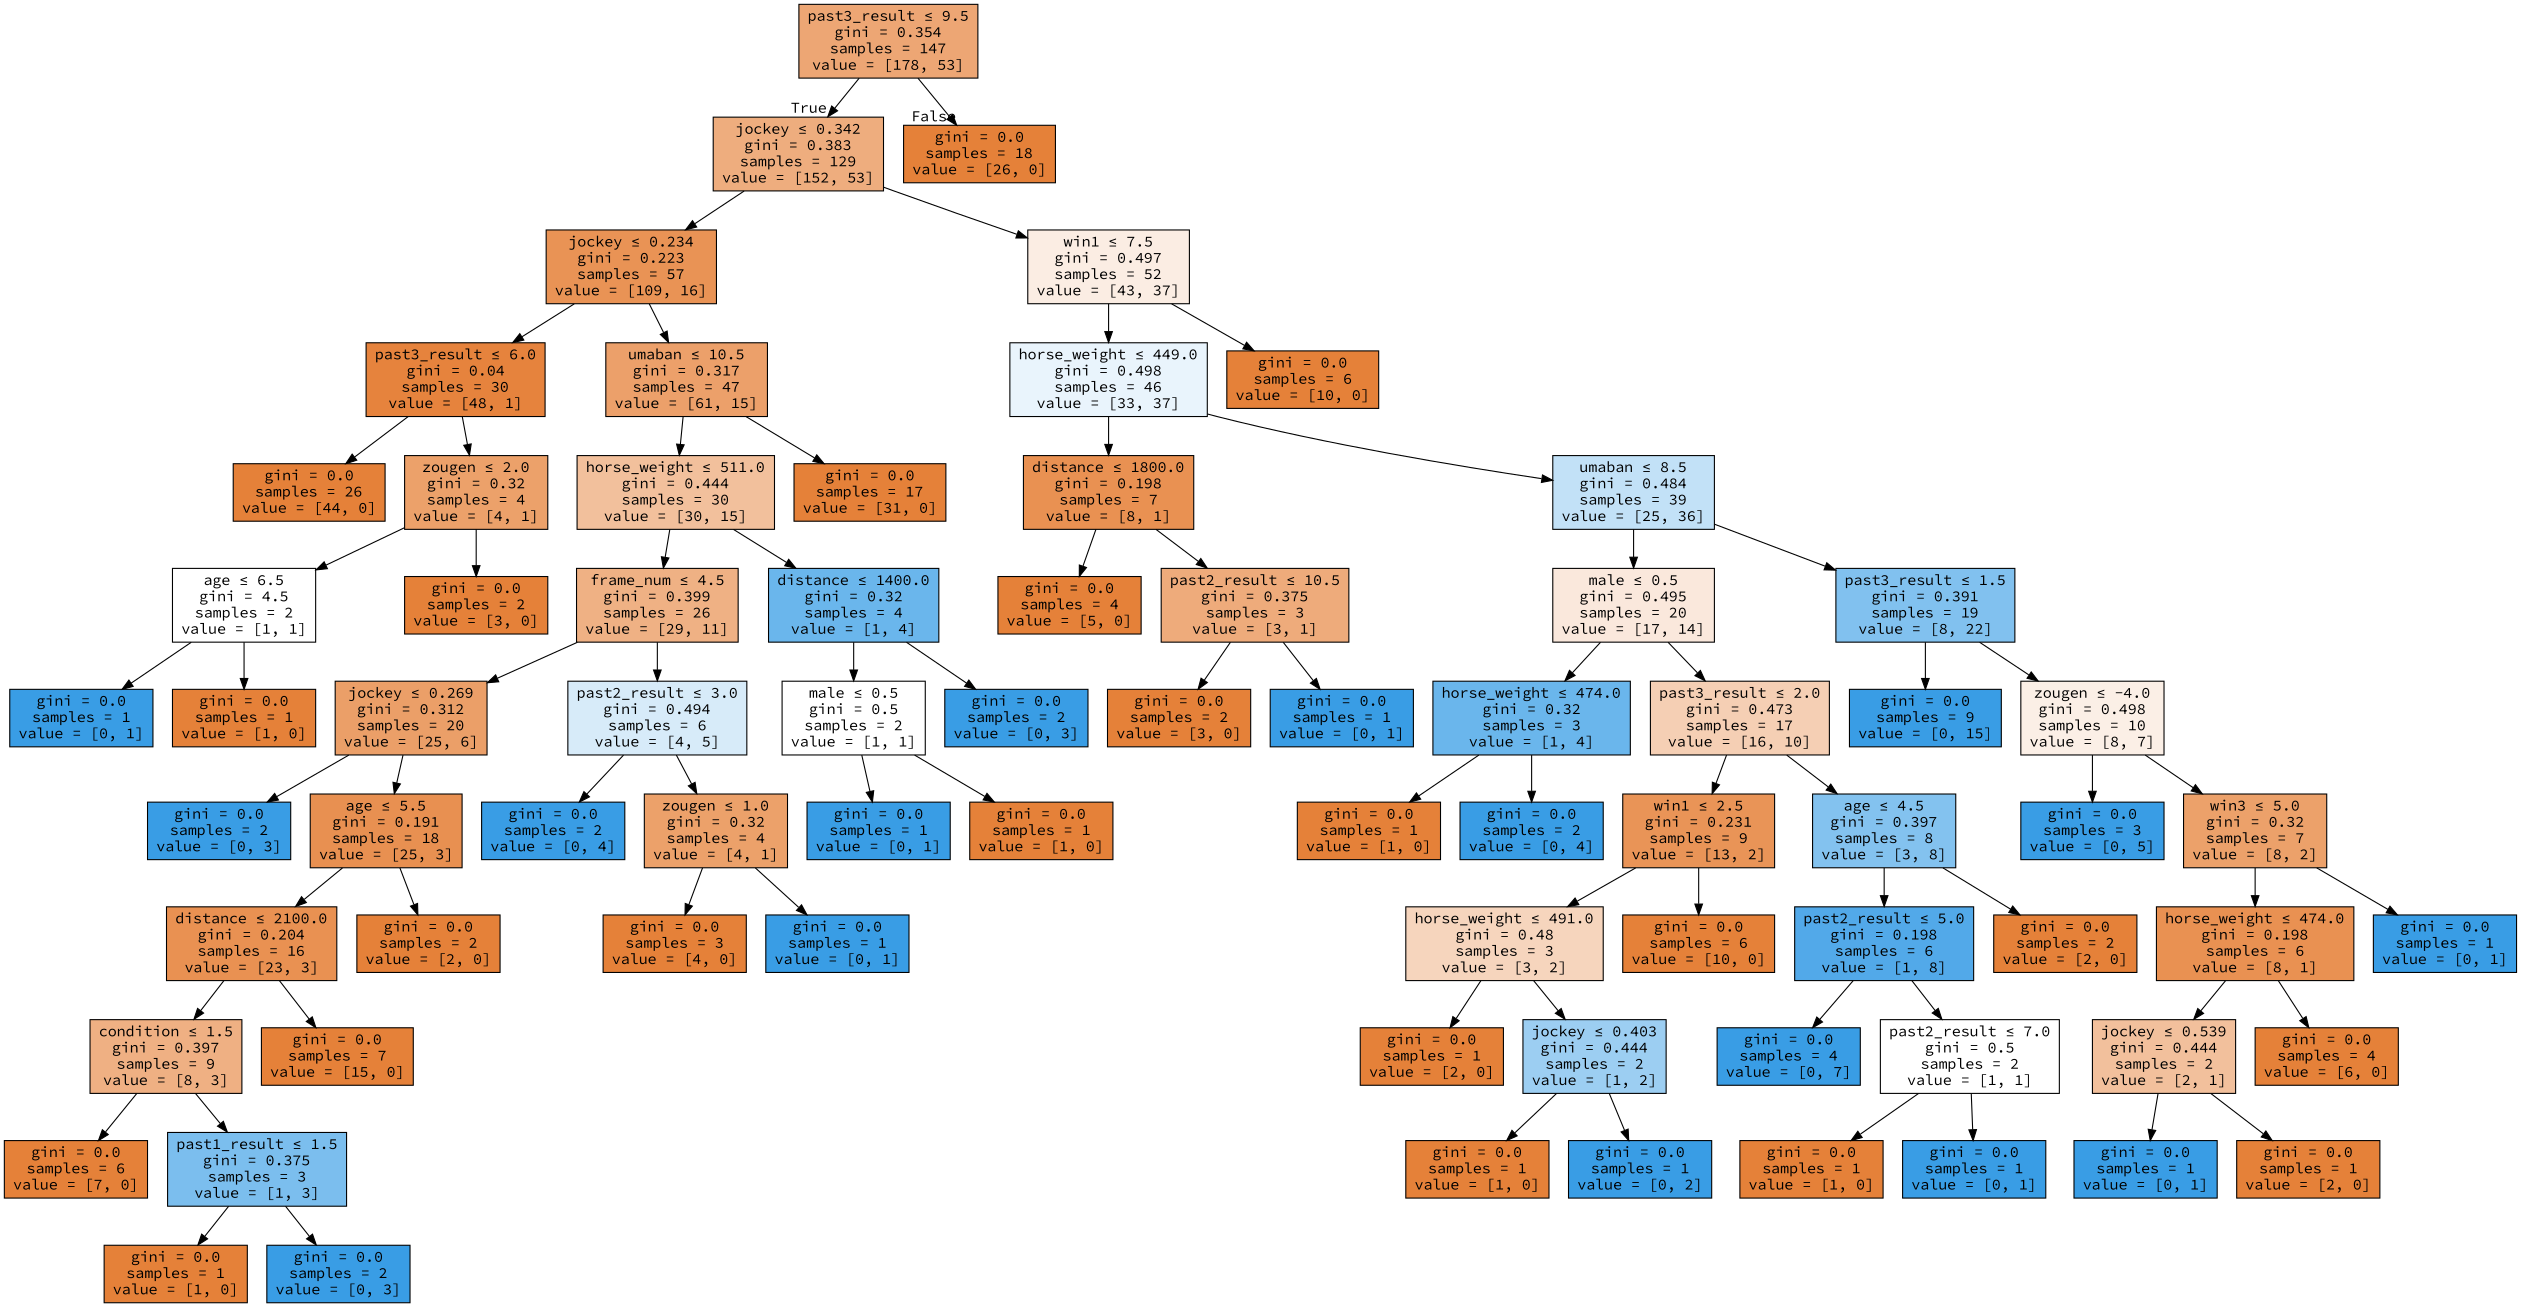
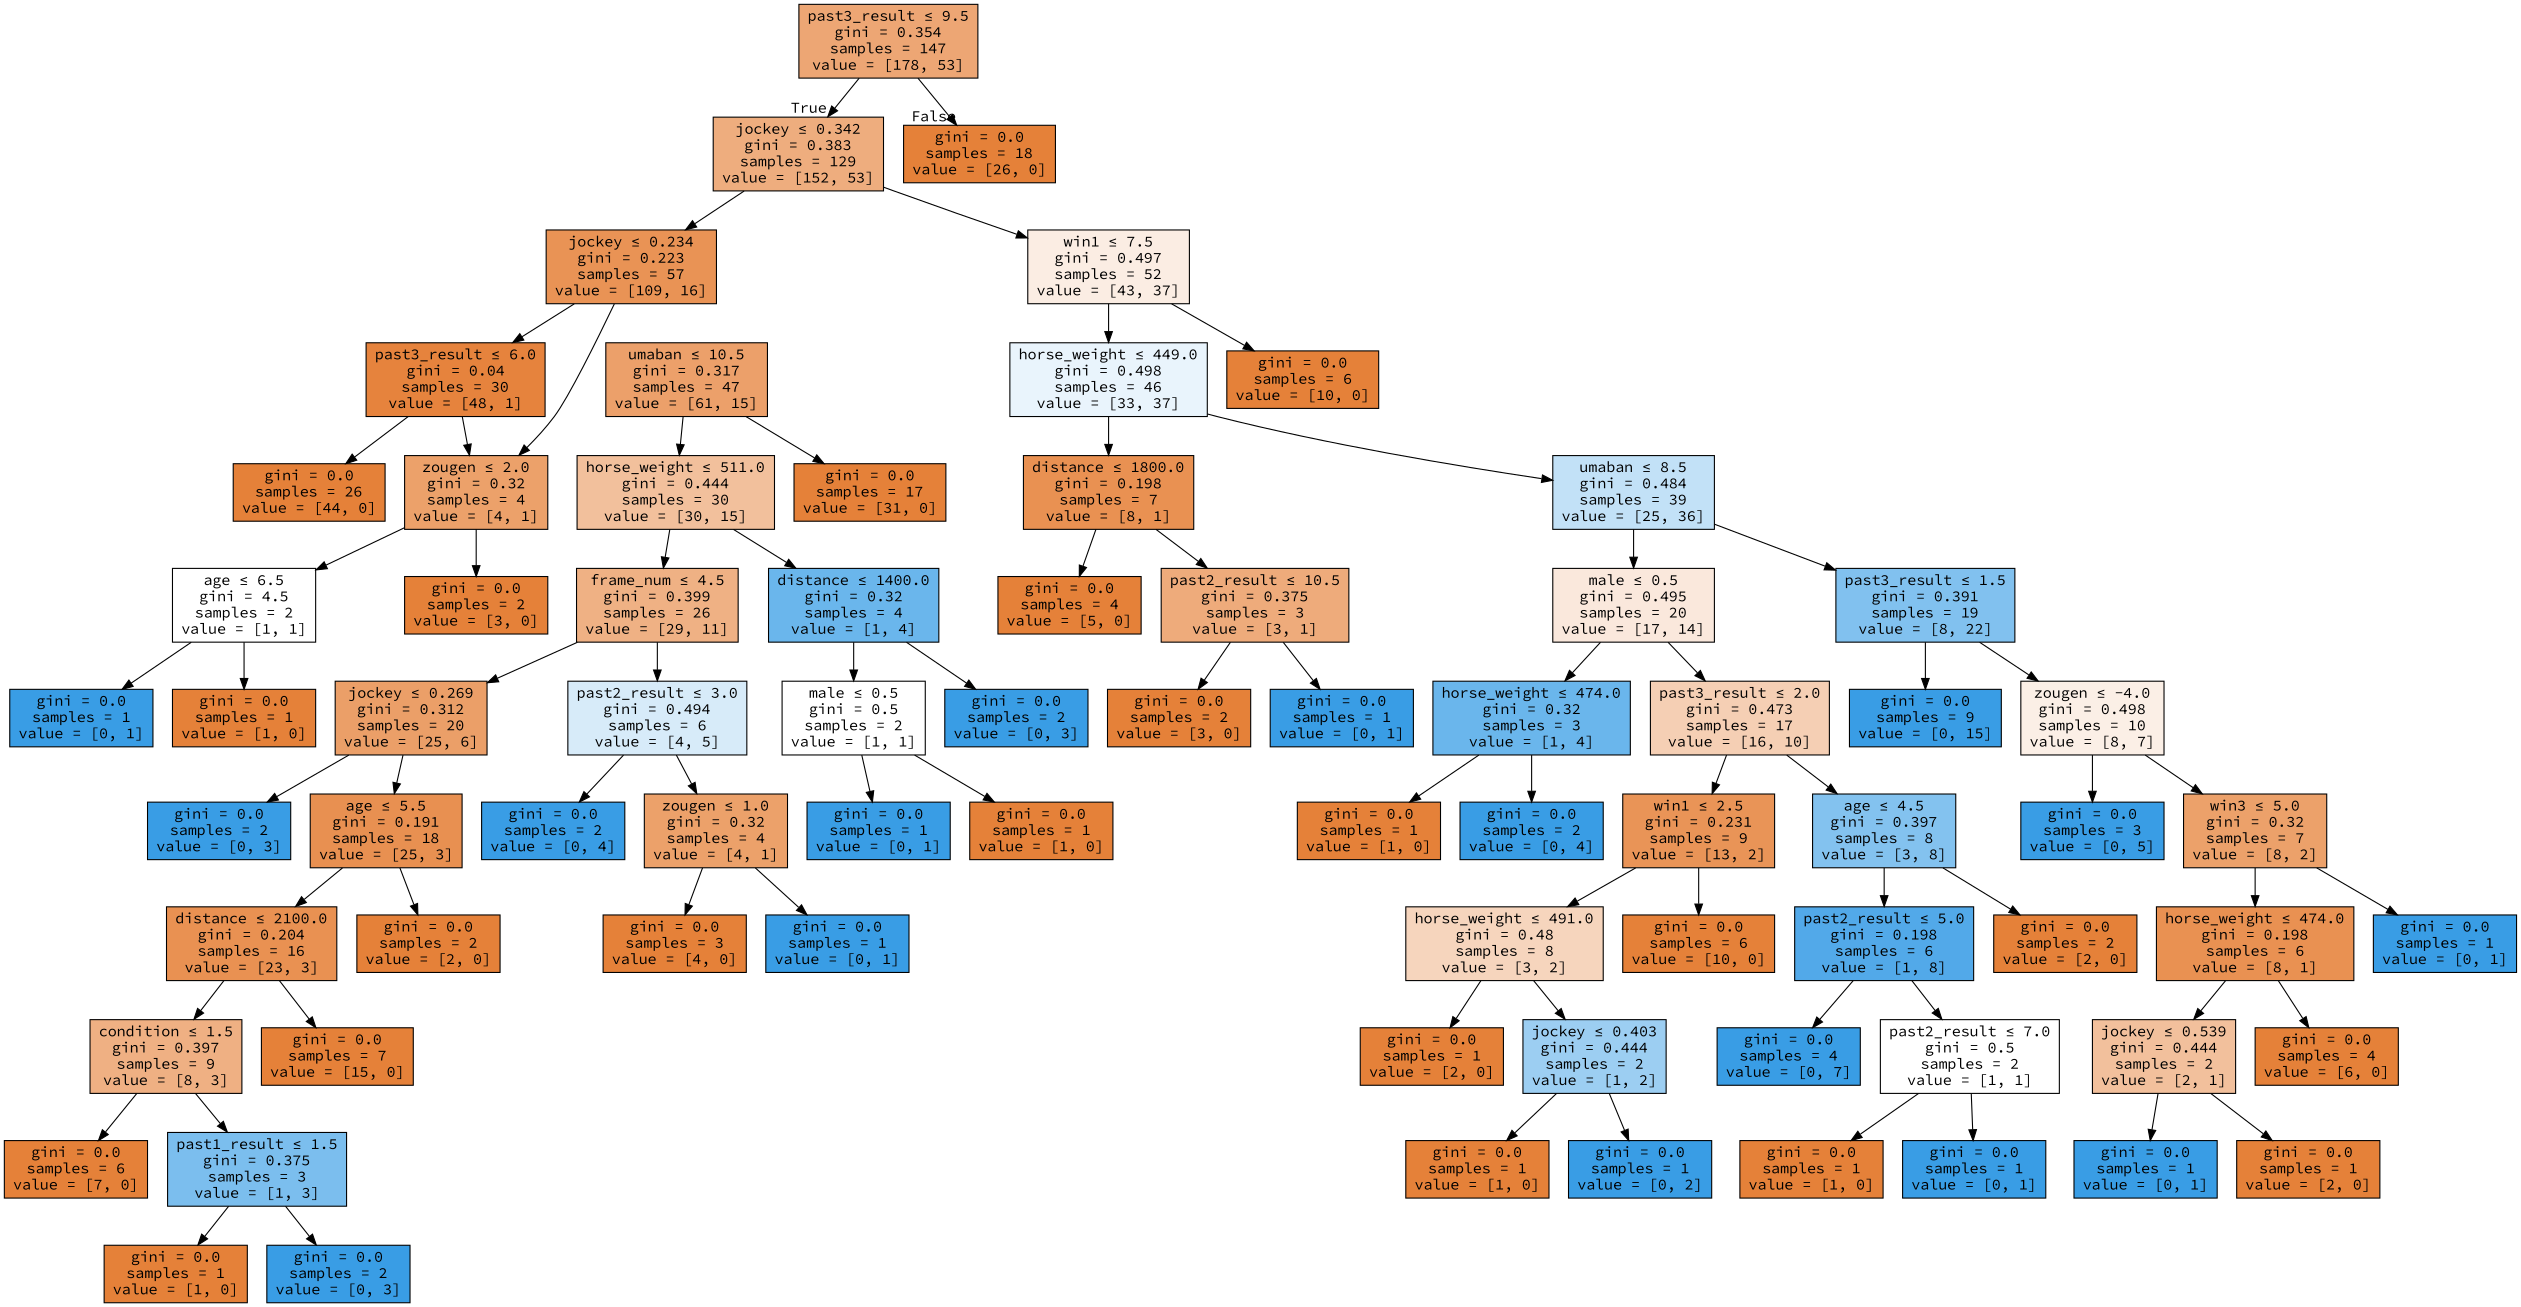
edge "jockey ≤ 0.234" -> "umaban ≤ 10.5": now "jockey ≤ 0.234" -> "zougen ≤ 2.0"
node "horse_weight ≤ 491.0": text "samples = 3" -> "samples = 8"
